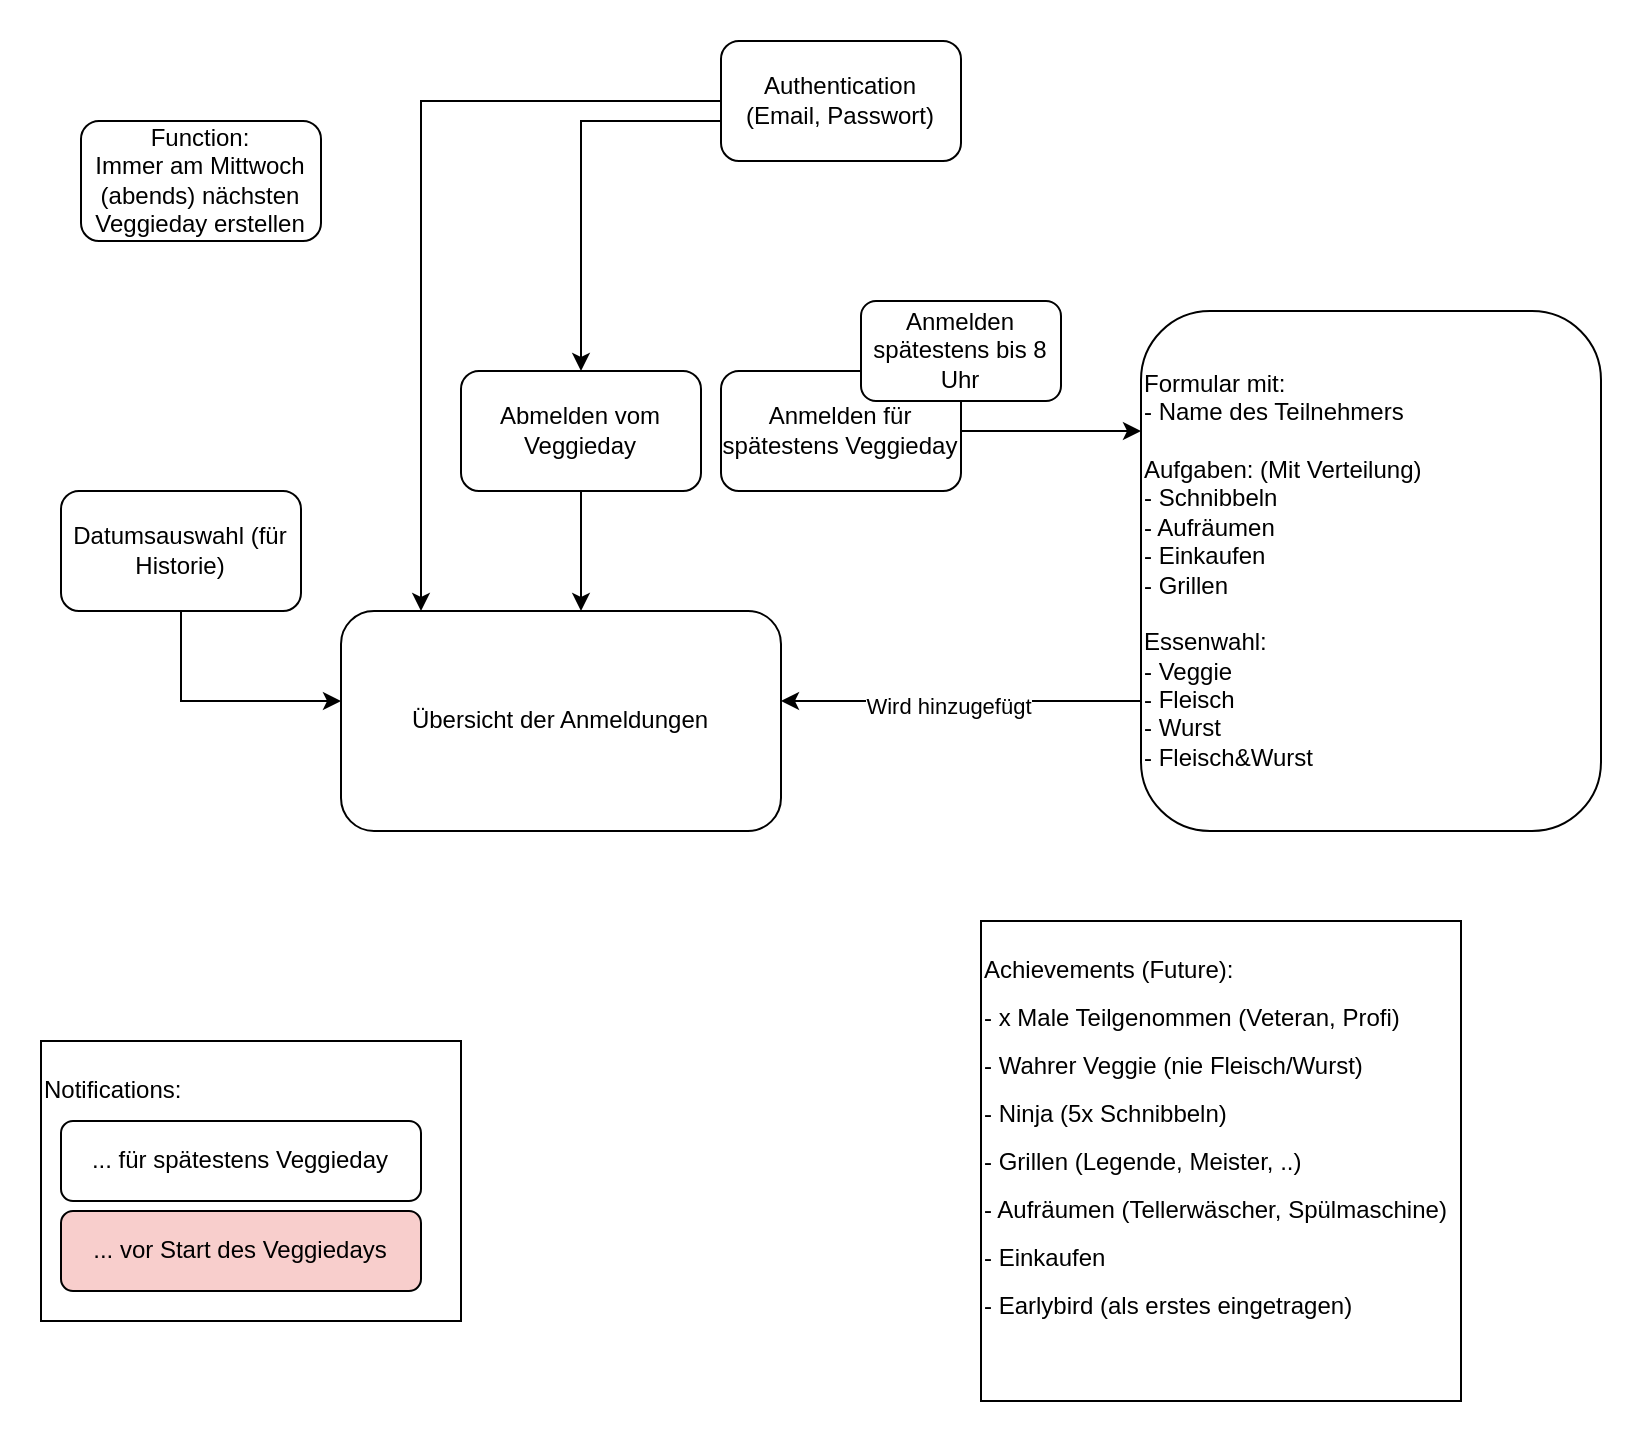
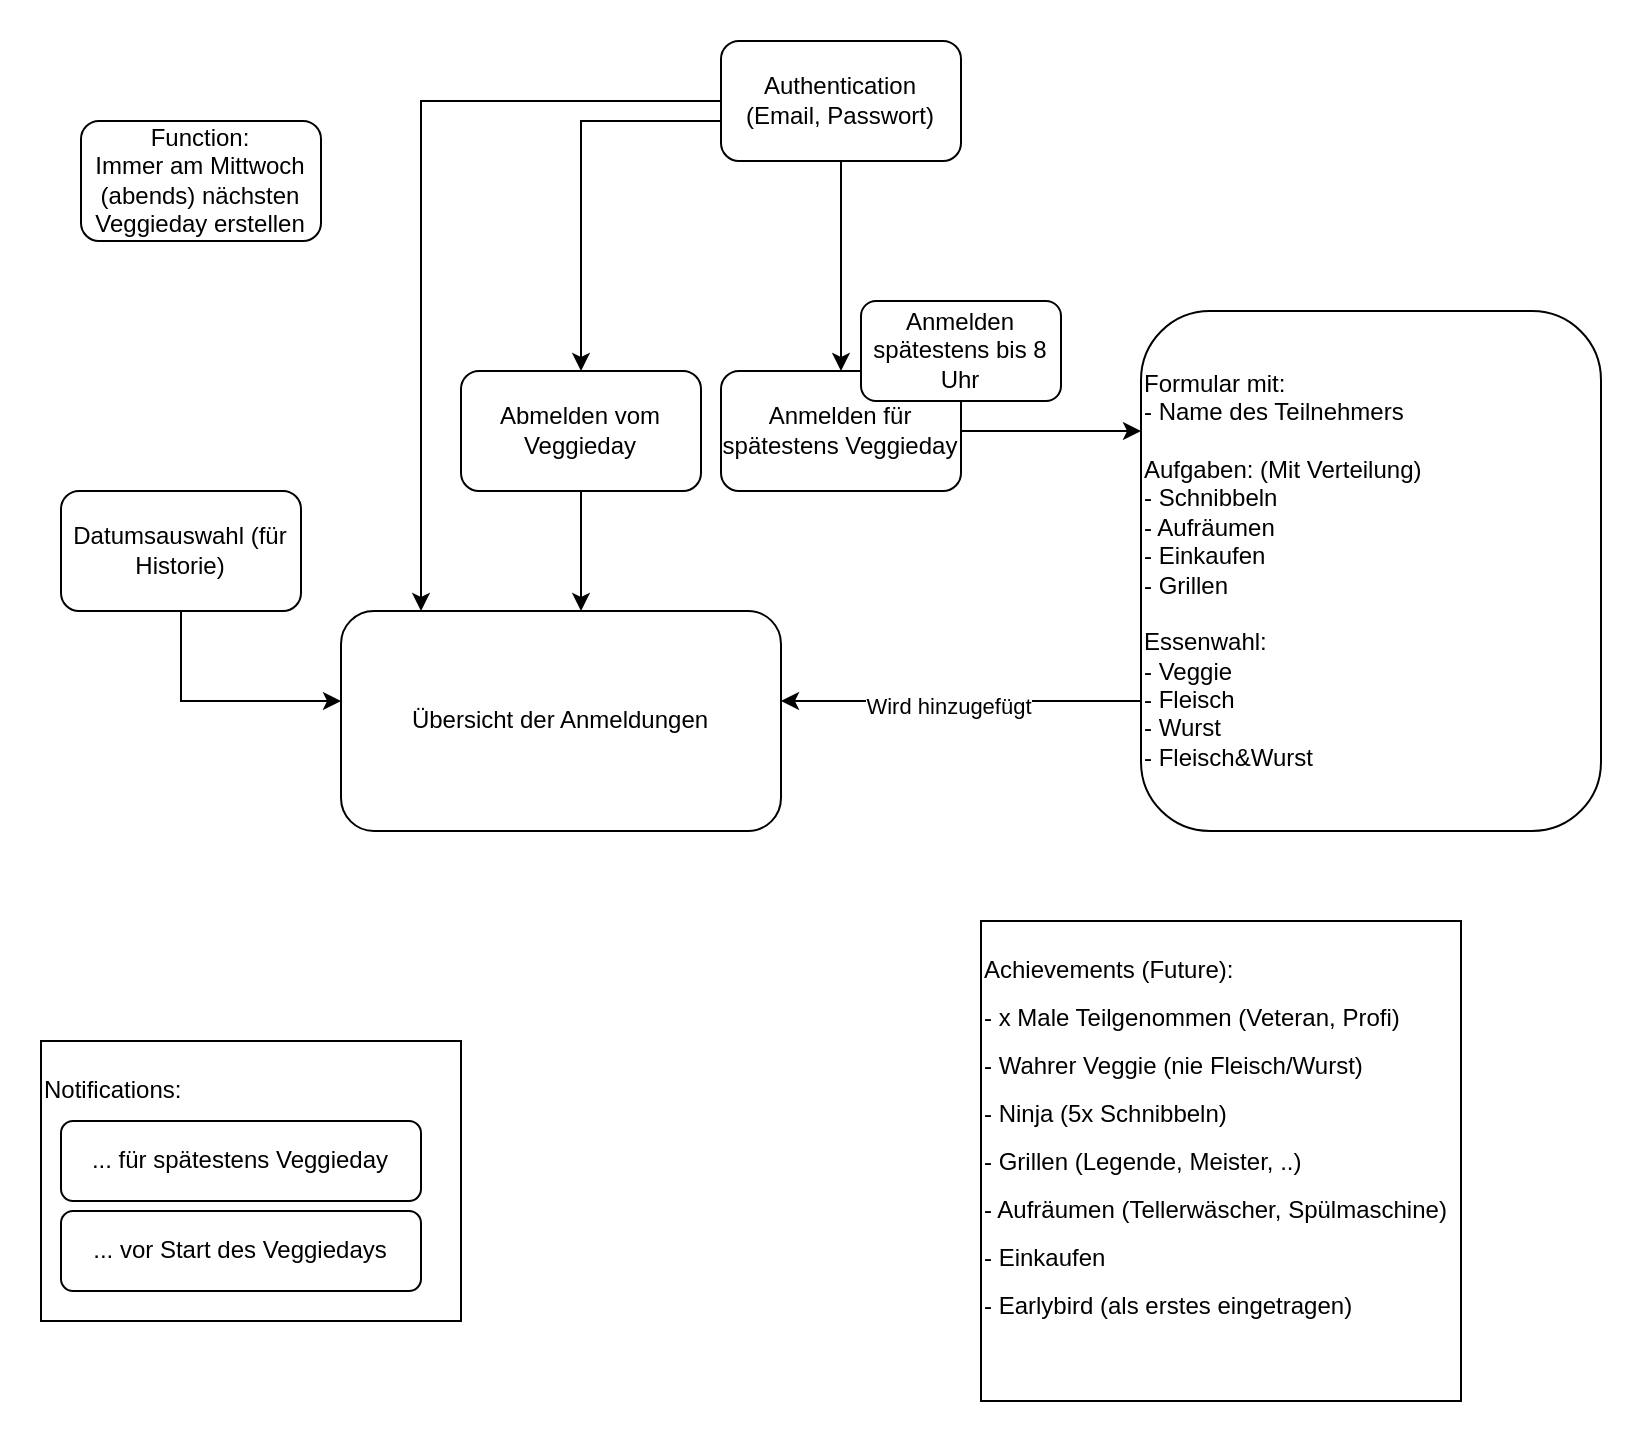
edge "Authentication (Email, Passwort)" -> "Anmelden für spätestens Veggieday": added
node "... vor Start des Veggiedays": fillcolor #f8cecc -> #ffffff
